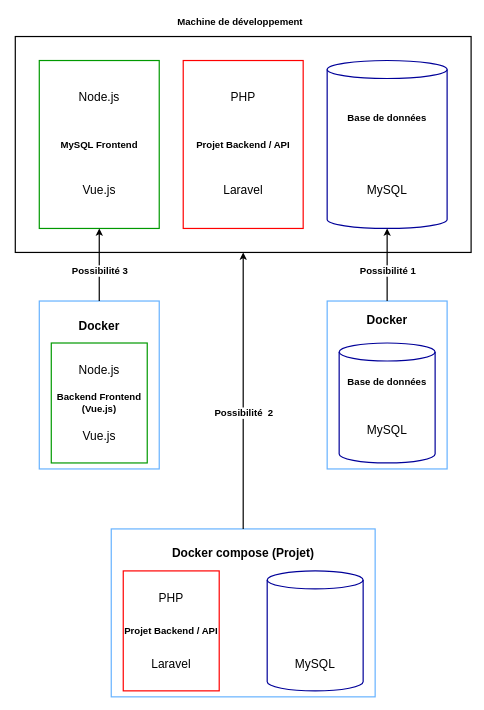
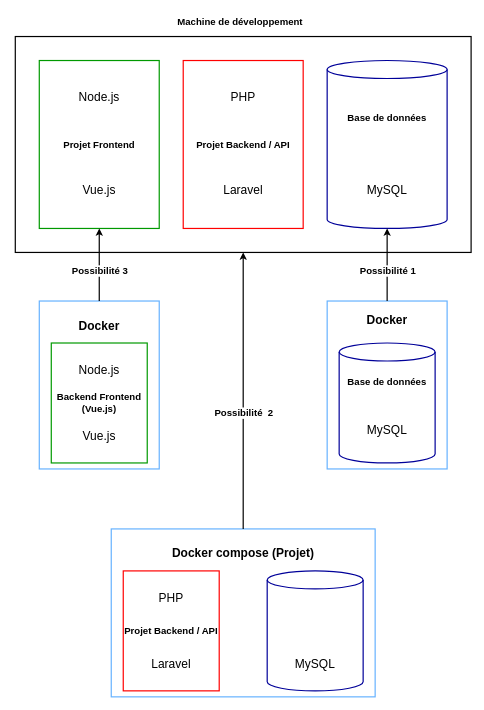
node "MySQL Frontend": label "MySQL Frontend" -> "Projet Frontend"
